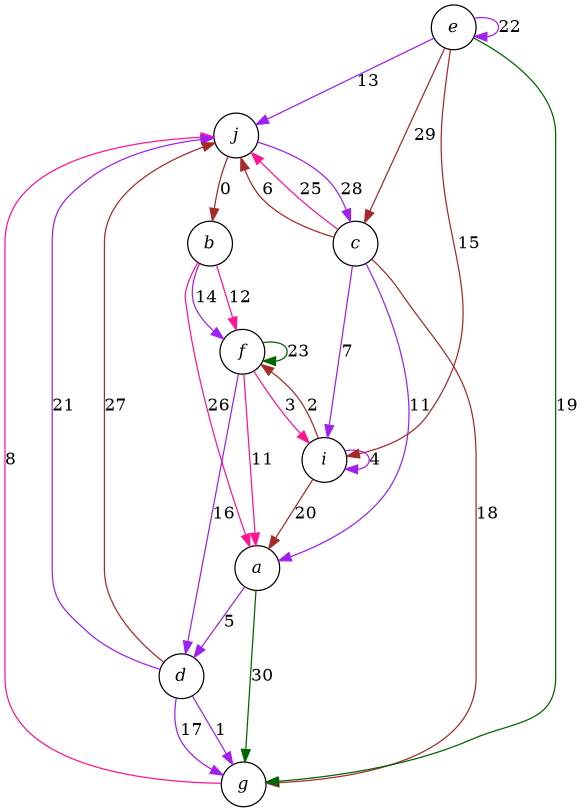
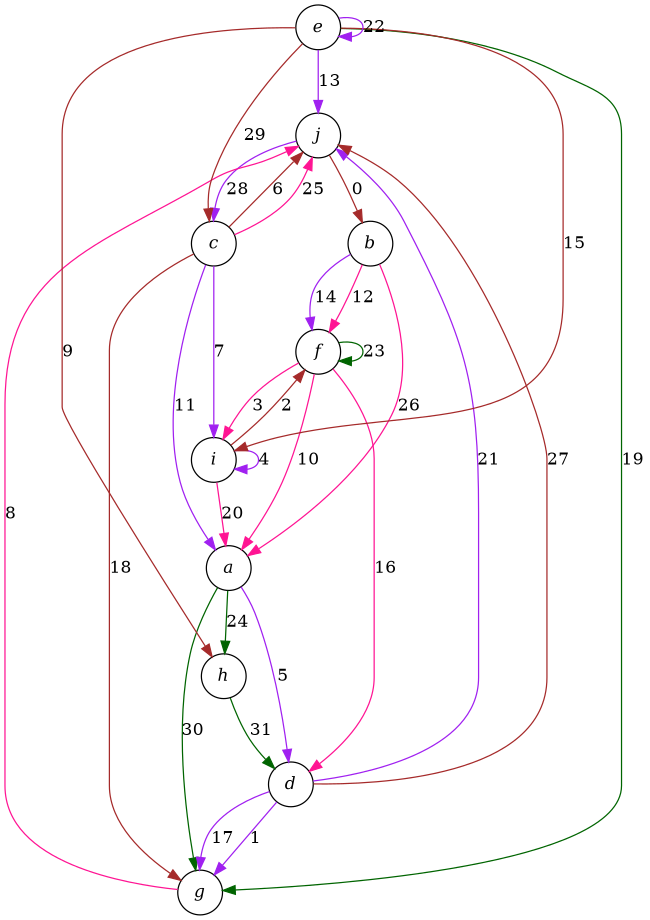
edge "f" -> "a": label "11" -> "10"
edge "f" -> "d": color purple -> deeppink
edge "i" -> "a": color brown -> deeppink
node "h": added
